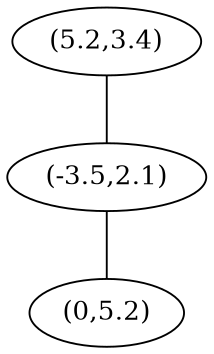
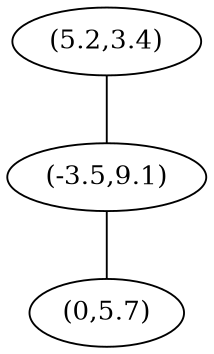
node "(-3.5,2.1)": label "(-3.5,2.1)" -> "(-3.5,9.1)"
node "(0,5.2)": label "(0,5.2)" -> "(0,5.7)"
